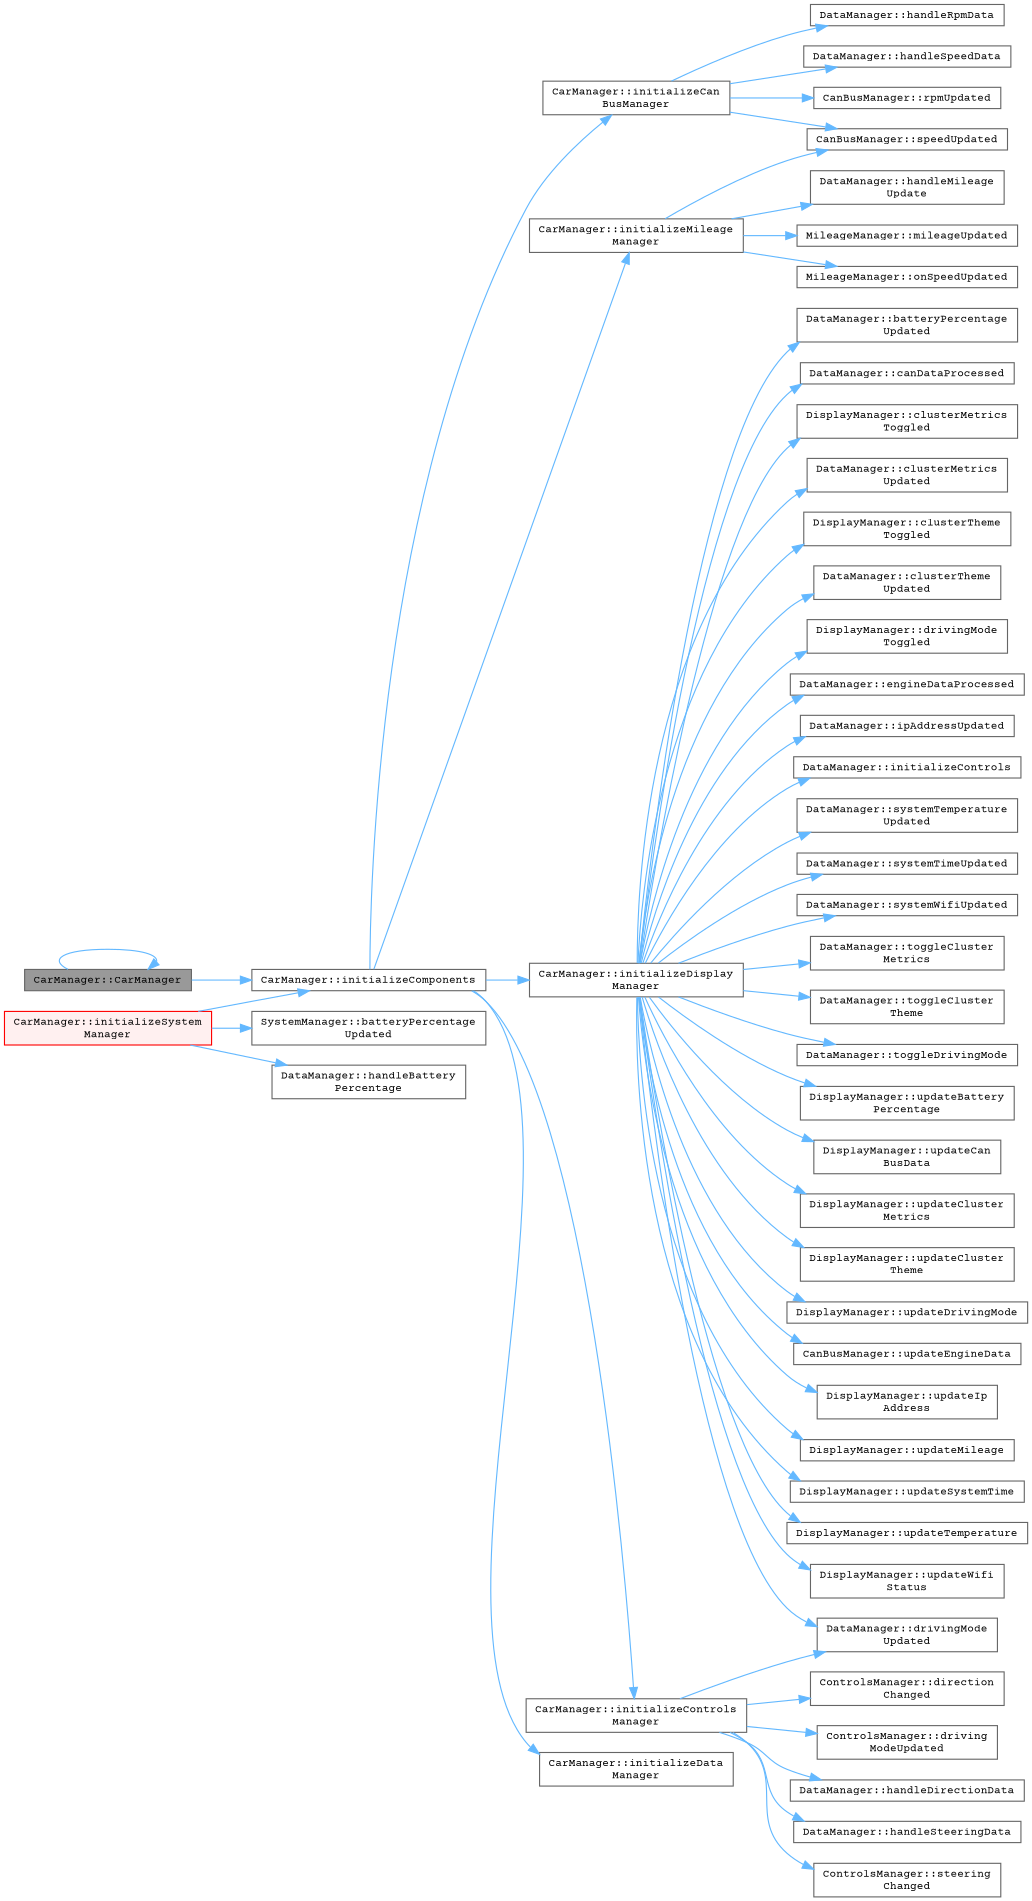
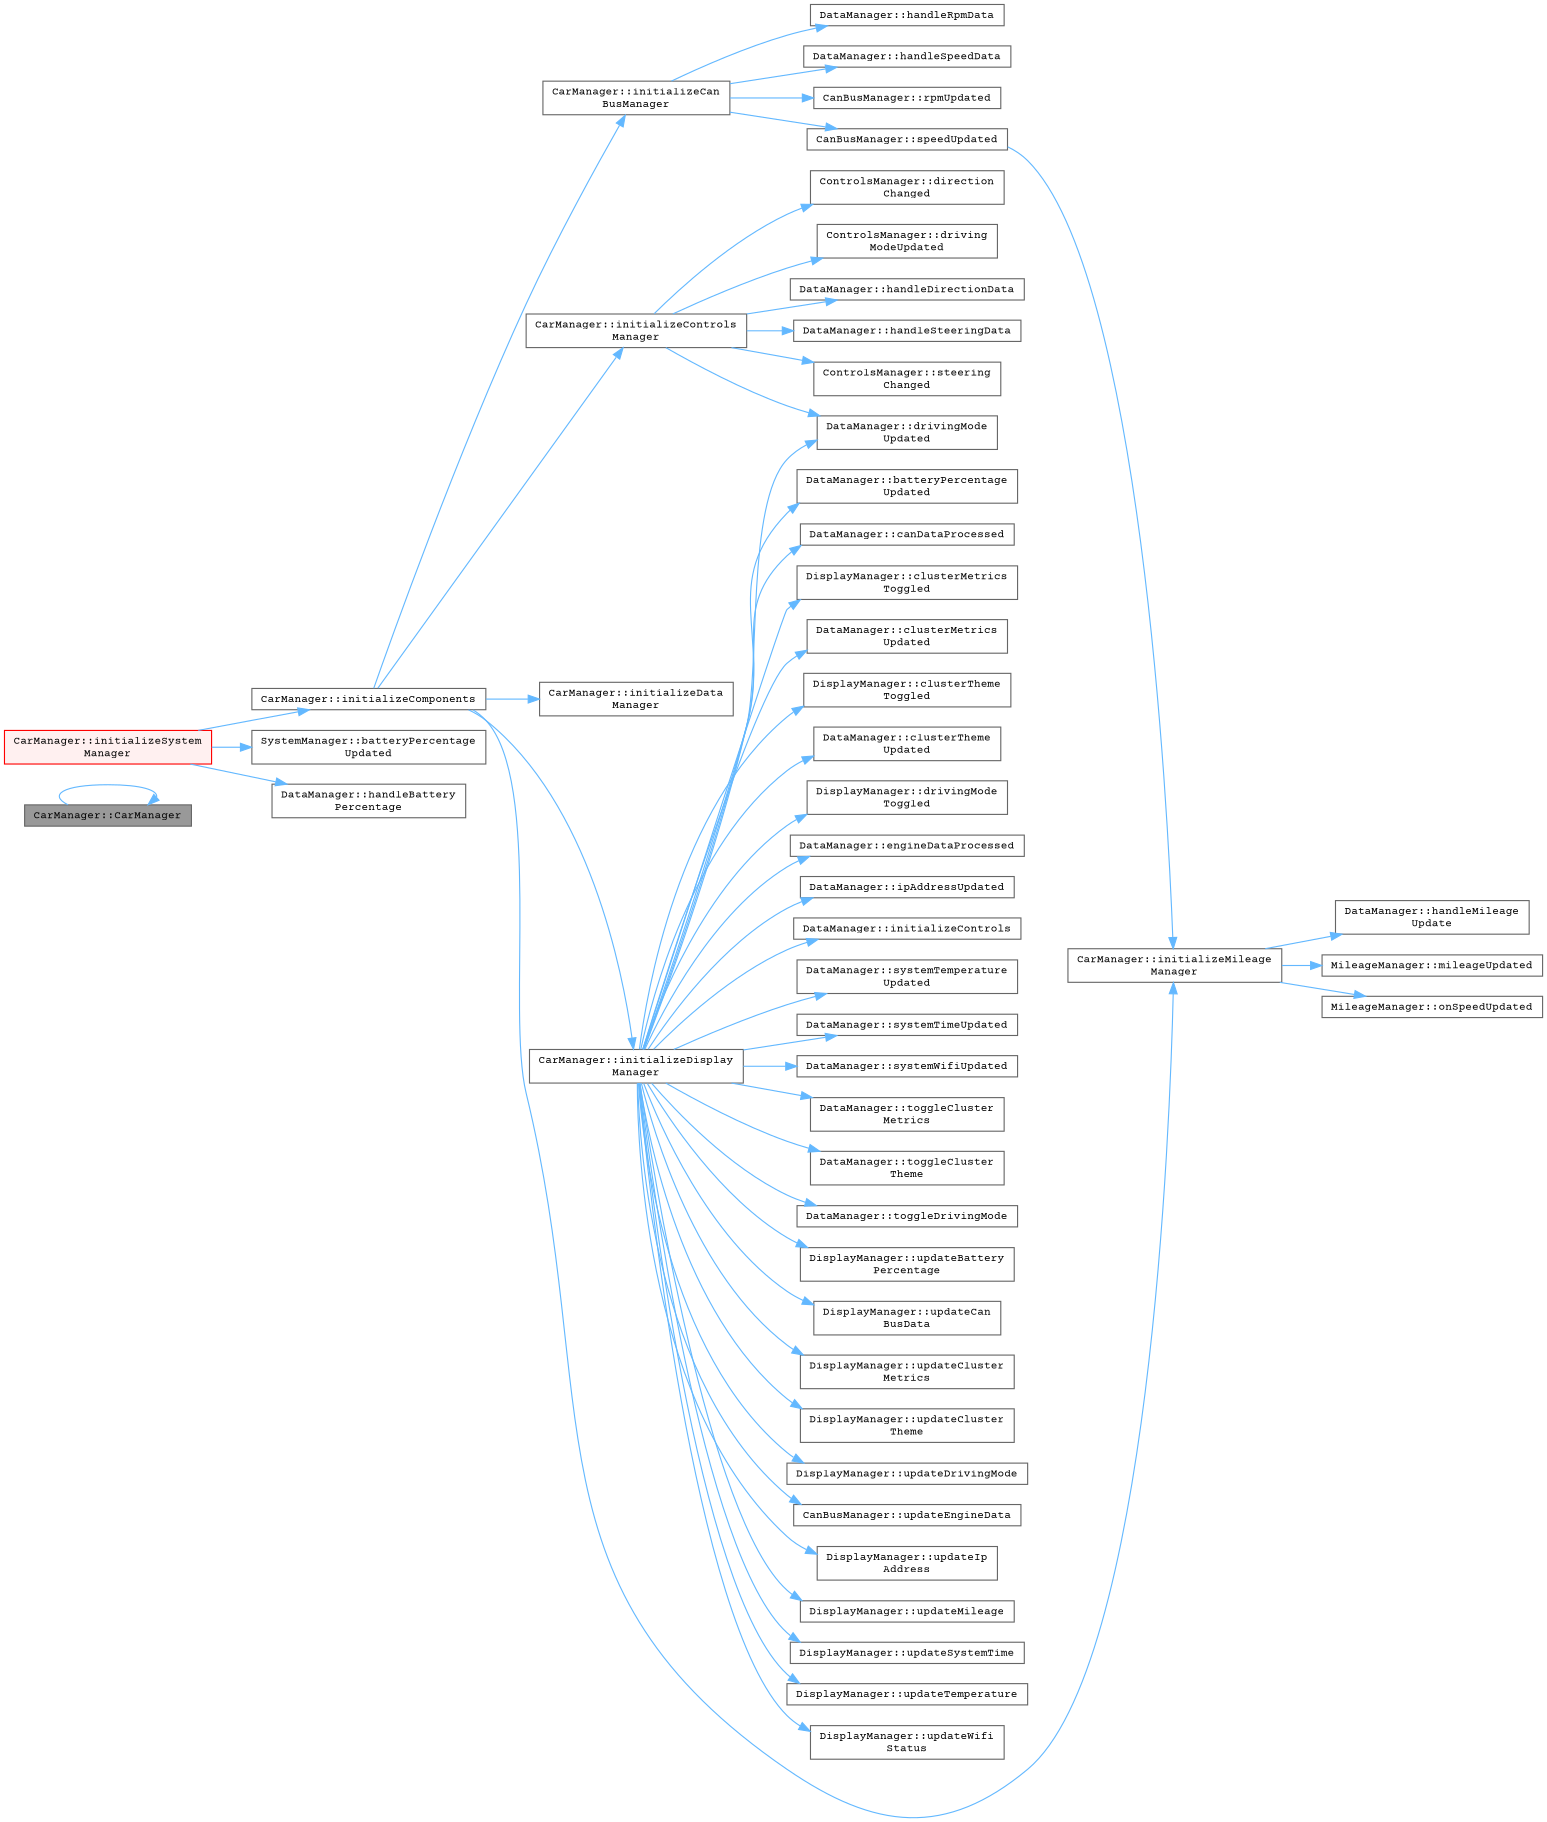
edge "CarManager::initializeMileage Manager" -> "CanBusManager::speedUpdated": reversed
edge "CarManager::CarManager" -> "CarManager::initializeComponents": removed
